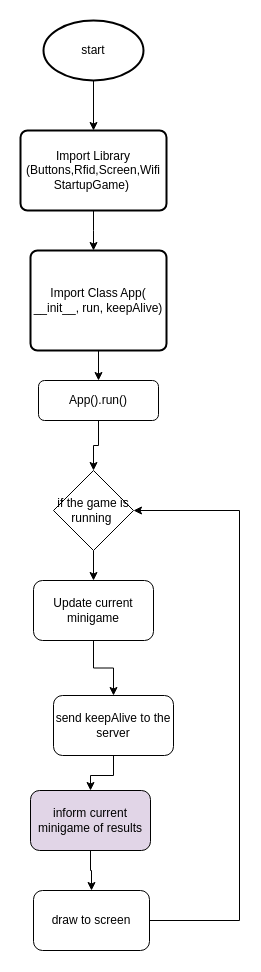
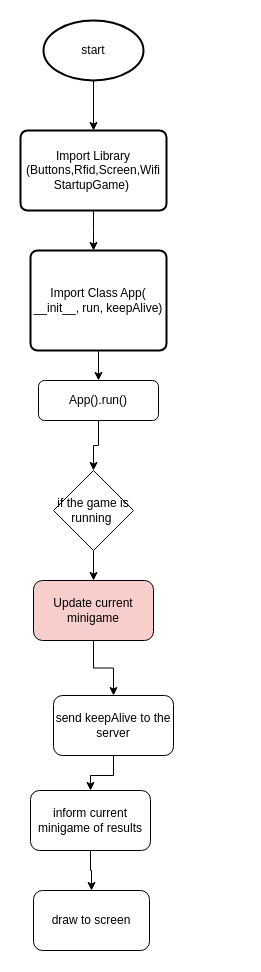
node "Update current minigame": fillcolor #ffffff -> #f8cecc
edge "draw to screen" -> "if the game is running": removed
node "inform current minigame of results": fillcolor #e1d5e7 -> #ffffff
